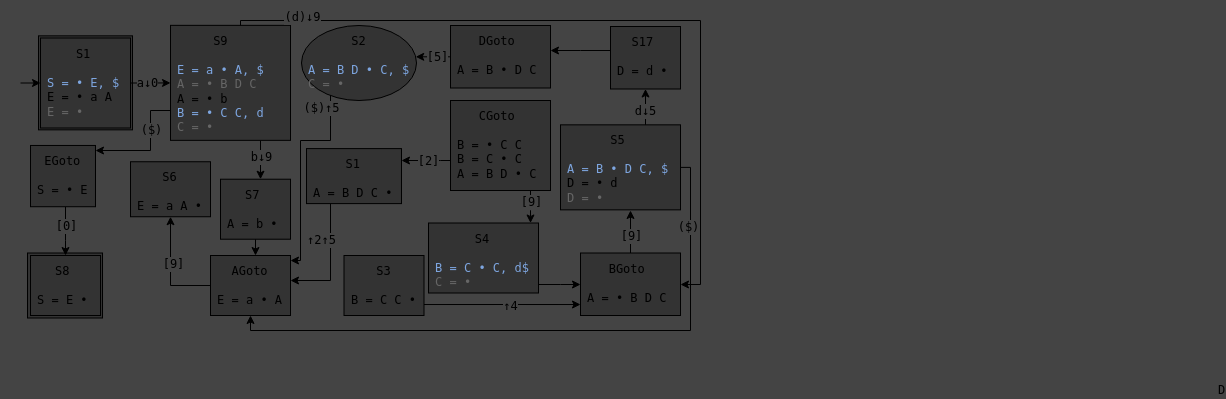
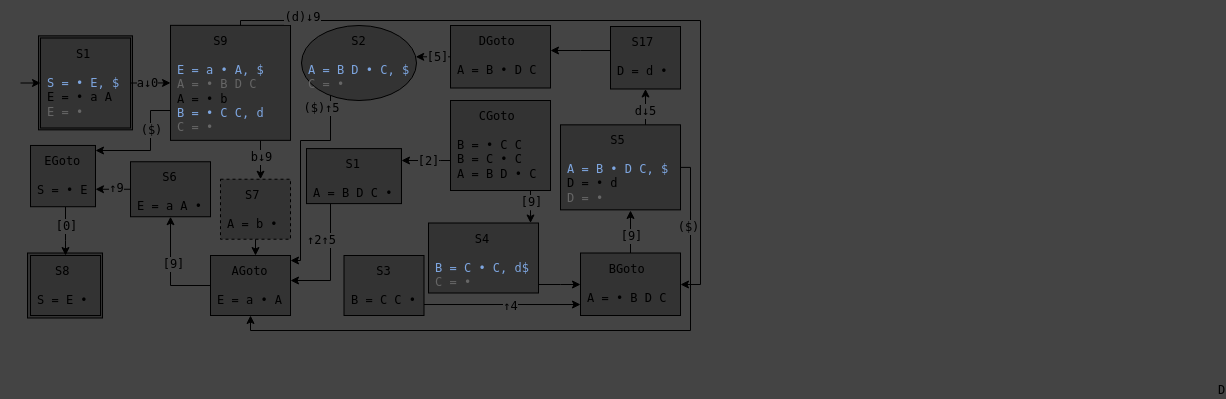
edge "S6 E = a A •" -> "EGoto S = • E": added, label "↑9"
node "S7 A = b •": style solid -> dashed
